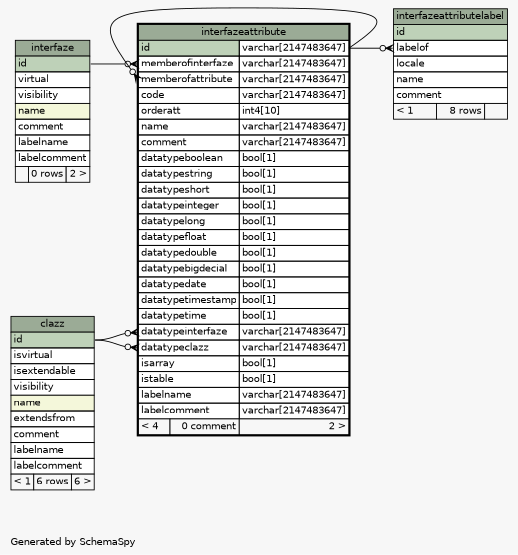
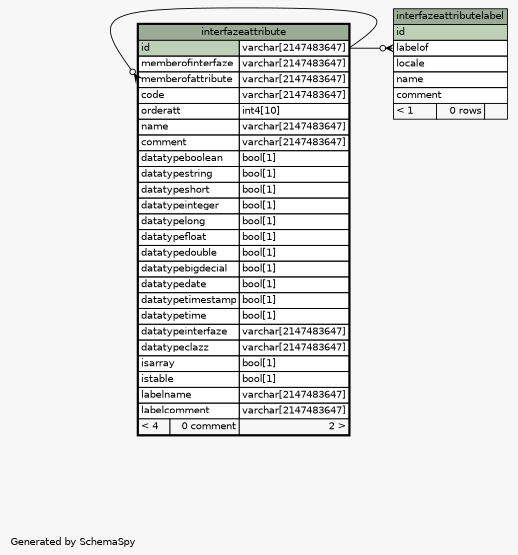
node "interfaze": removed
node "interfazeattributelabel": text "8 rows" -> "0 rows"
node "clazz": removed
